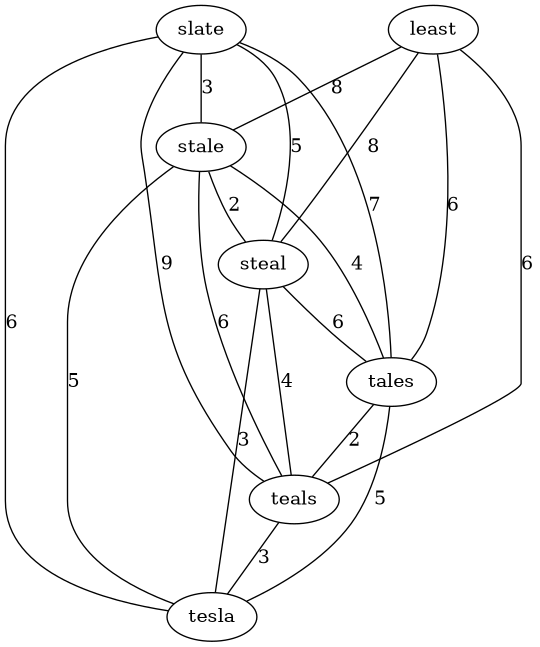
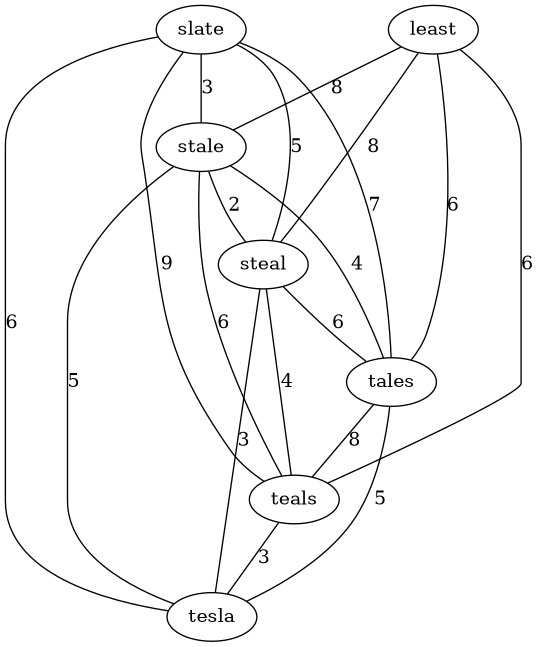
edge "tales" -- "teals": label "2" -> "8"
